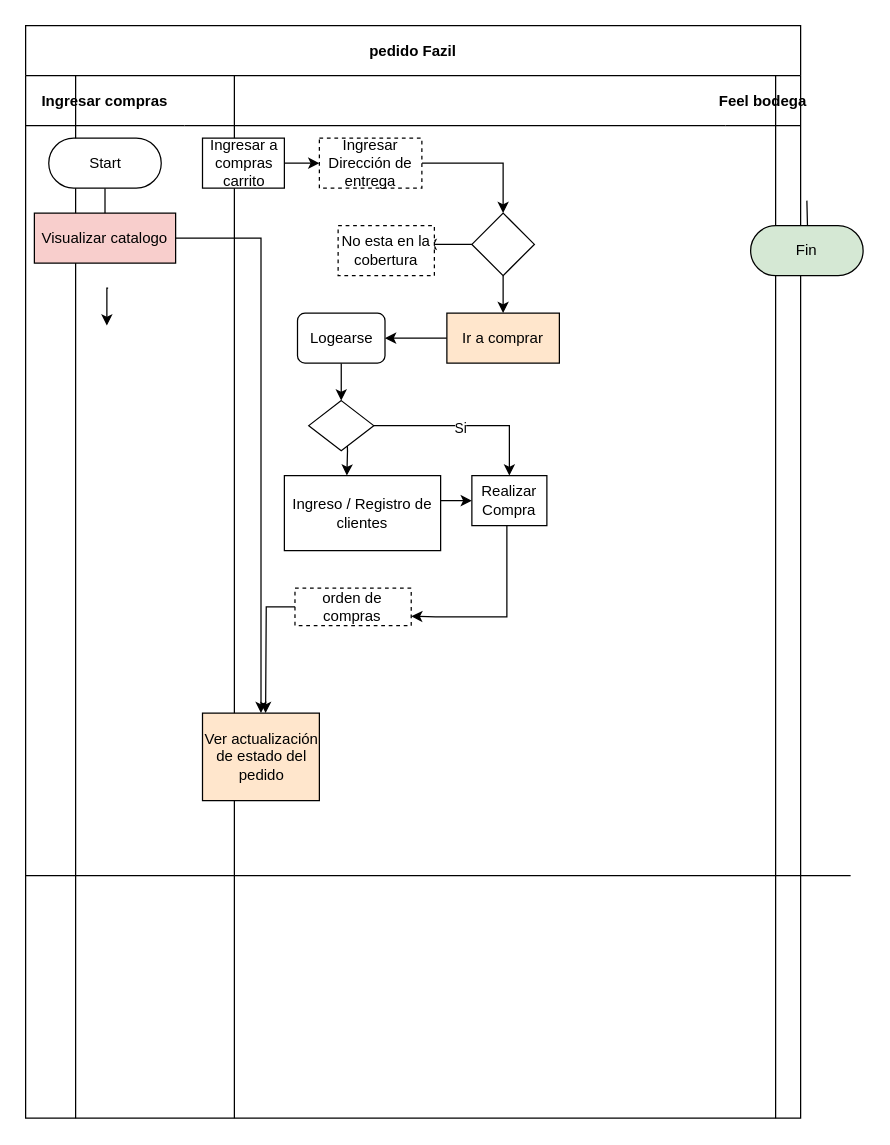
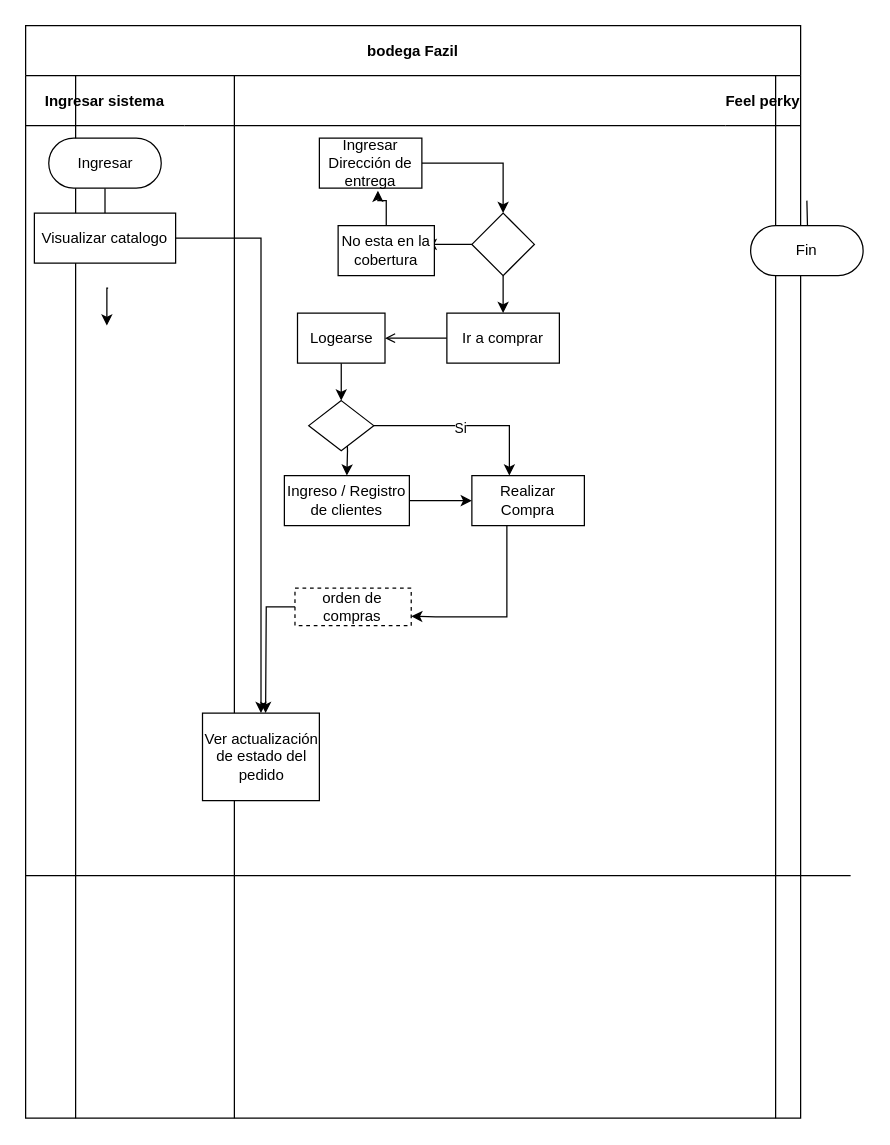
node "pedido Fazil": label "pedido Fazil" -> "bodega Fazil"
node "Ingresar compras": label "Ingresar compras" -> "Ingresar sistema"
node "Feel bodega": label "Feel bodega" -> "Feel perky"
node "Start": label "Start" -> "Ingresar"
node "Ingresar a compras carrito": removed
edge "Ingresar a compras carrito" -> "Ingresar Dirección de entrega": removed
node "Ingresar Dirección de entrega": style dashed -> solid
edge "No esta en la cobertura" -> "Ingresar Dirección de entrega": added
node "Visualizar catalogo": fillcolor #f8cecc -> #ffffff
node "No esta en la cobertura": style dashed -> solid
node "Fin": fillcolor #d5e8d4 -> #ffffff
node "Logearse": shape rounded rectangle -> rectangle
edge "Ir a comprar" -> "Logearse": arrowhead classic -> open
node "Ir a comprar": fillcolor #ffe6cc -> #ffffff
node "Realizar Compra": size 75x50 -> 113x50
node "Ingreso / Registro de clientes": size 156x75 -> 125x50
node "Ver actualización de estado del pedido": fillcolor #ffe6cc -> #ffffff
